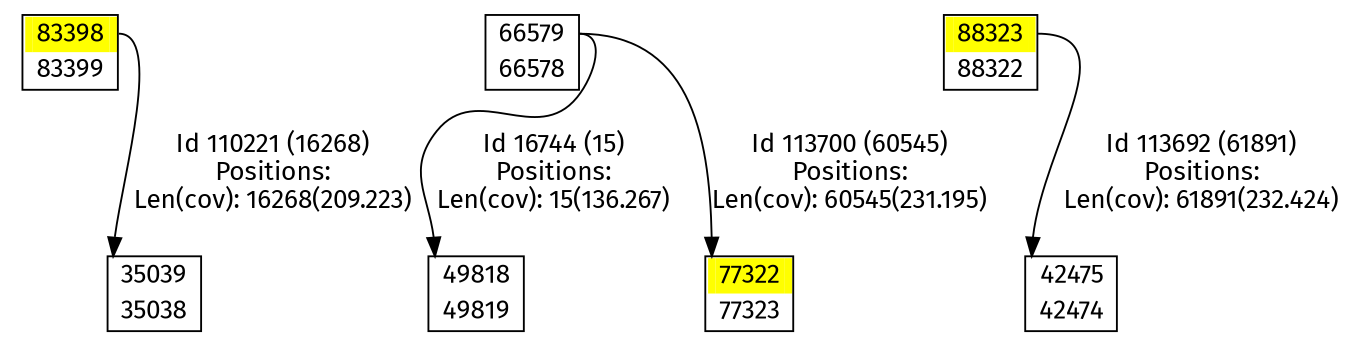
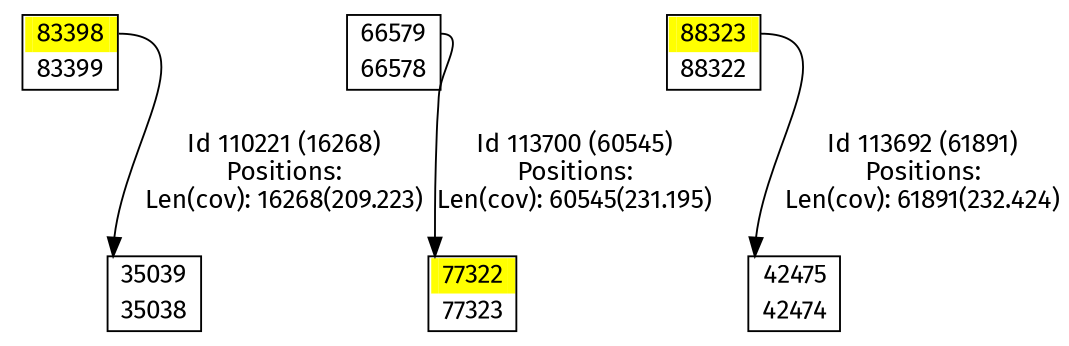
node "49818": removed
